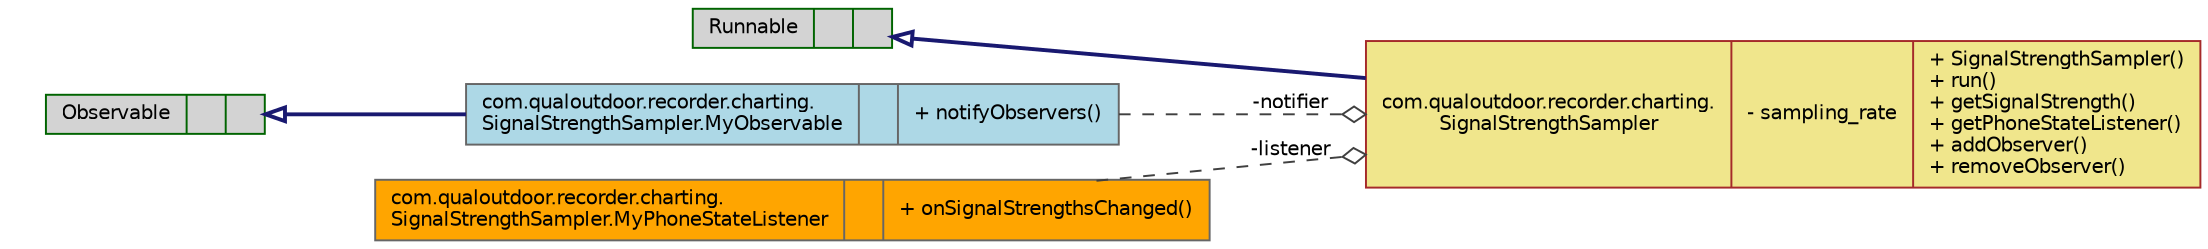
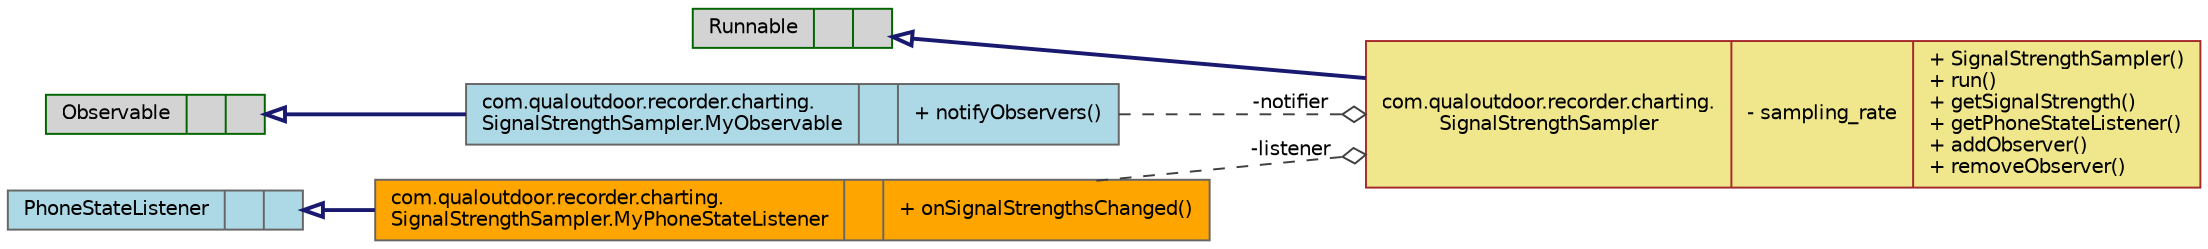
node "PhoneStateListener": added
